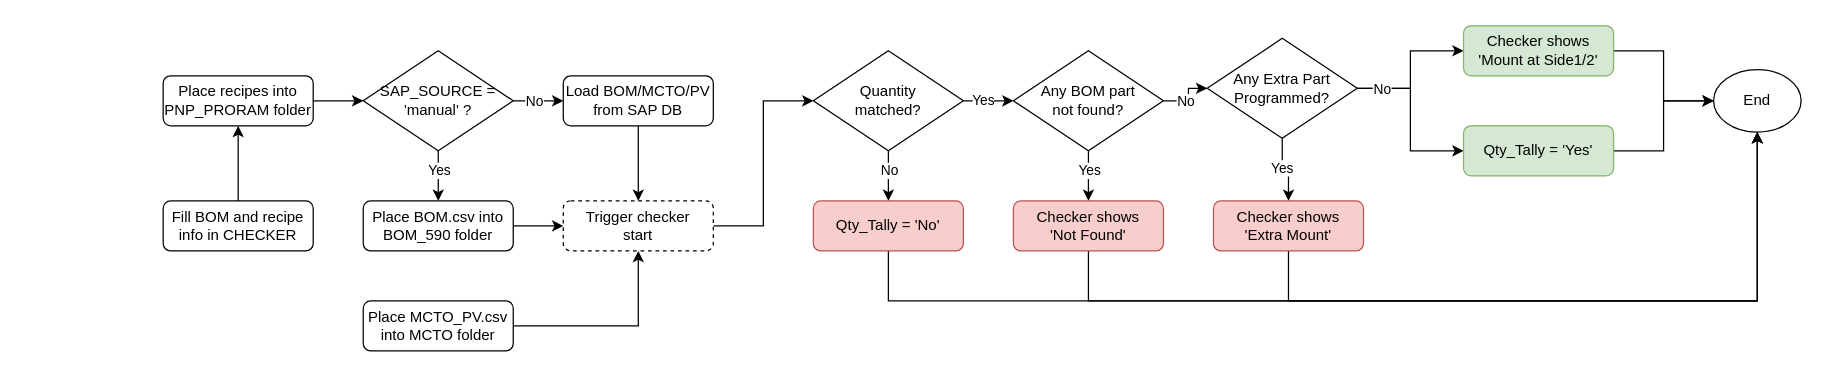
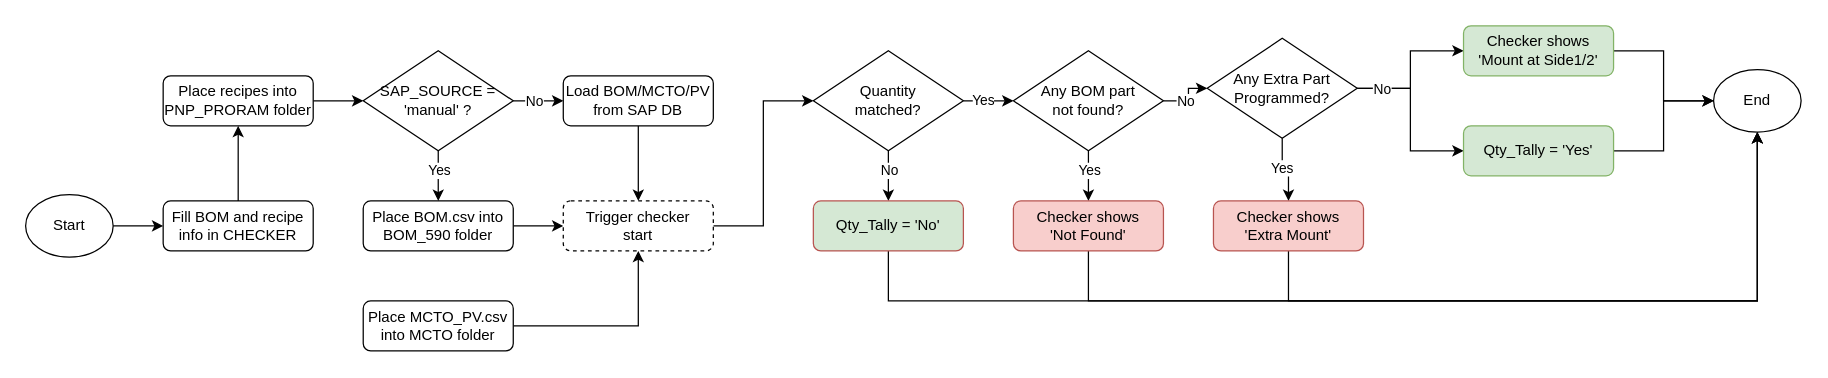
node "Start": added
edge "Start" -> "Fill BOM and recipe info in CHECKER": added
node "Qty_Tally = 'No'": fillcolor #f8cecc -> #d5e8d4
